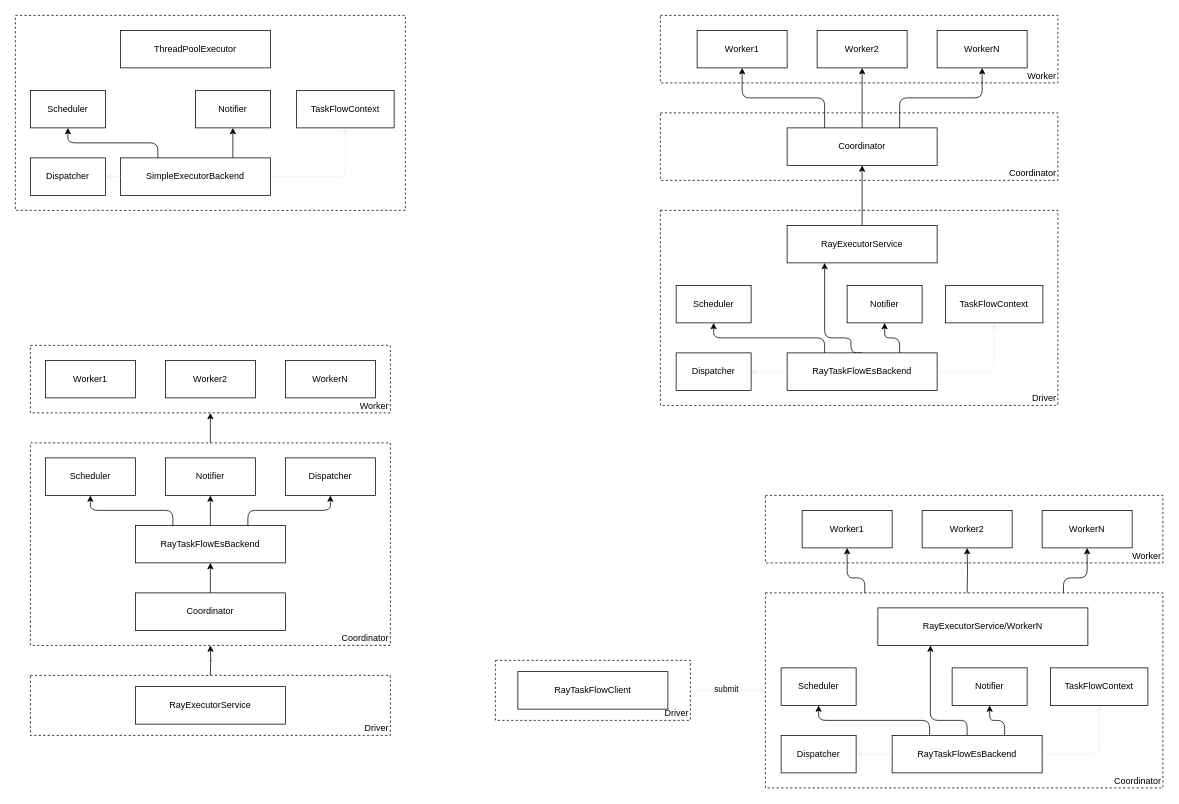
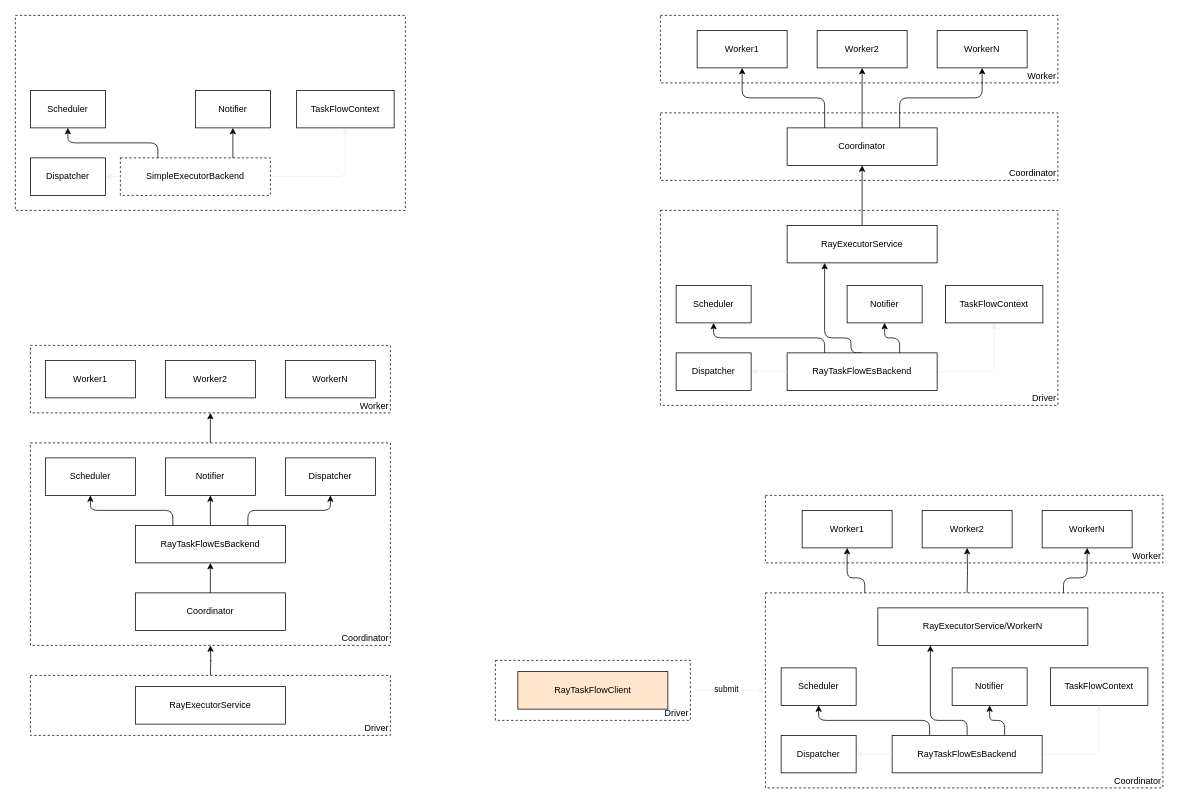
node "ThreadPoolExecutor": removed
node "SimpleExecutorBackend": style solid -> dashed
node "RayTaskFlowClient": fillcolor #ffffff -> #ffe6cc
